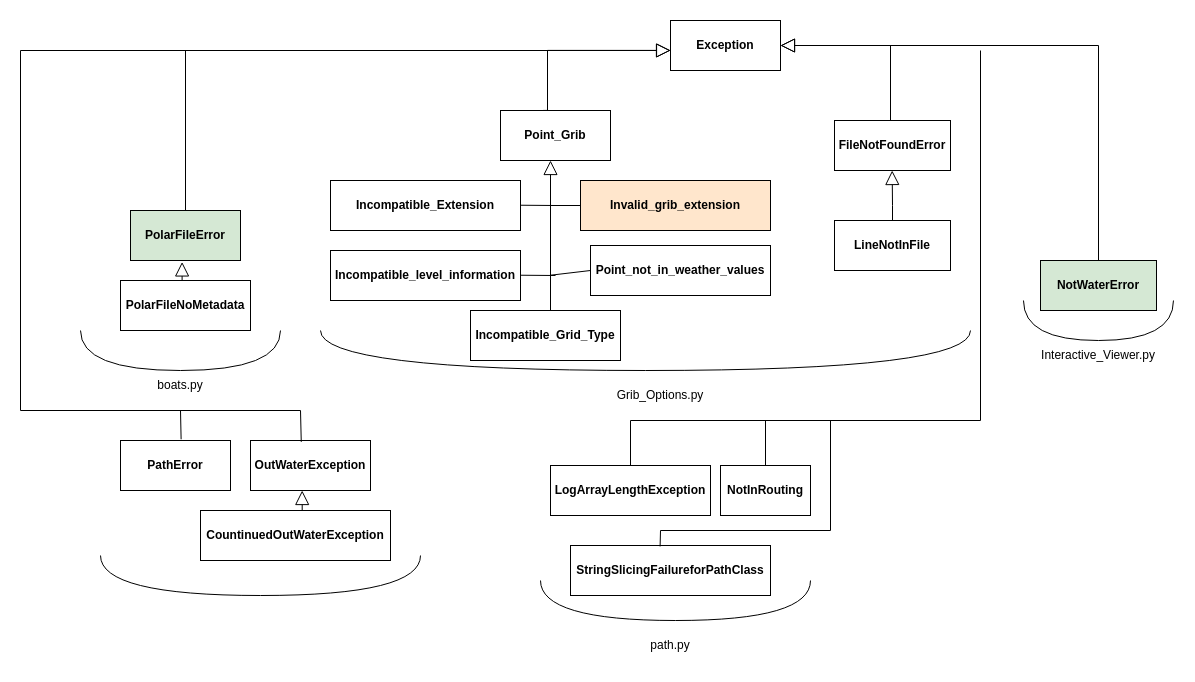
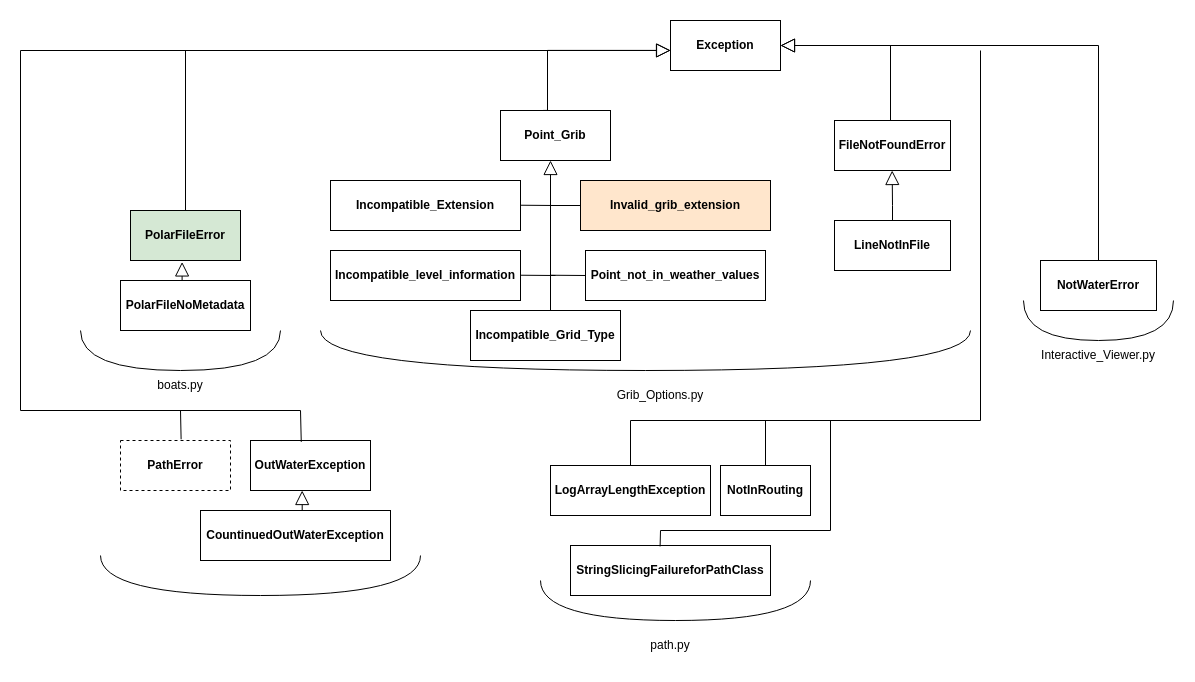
node "Point_not_in_weather_values": moved (681, 271) -> (676, 276)
node "NotWaterError": fillcolor #d5e8d4 -> #ffffff
node "PathError": style solid -> dashed
